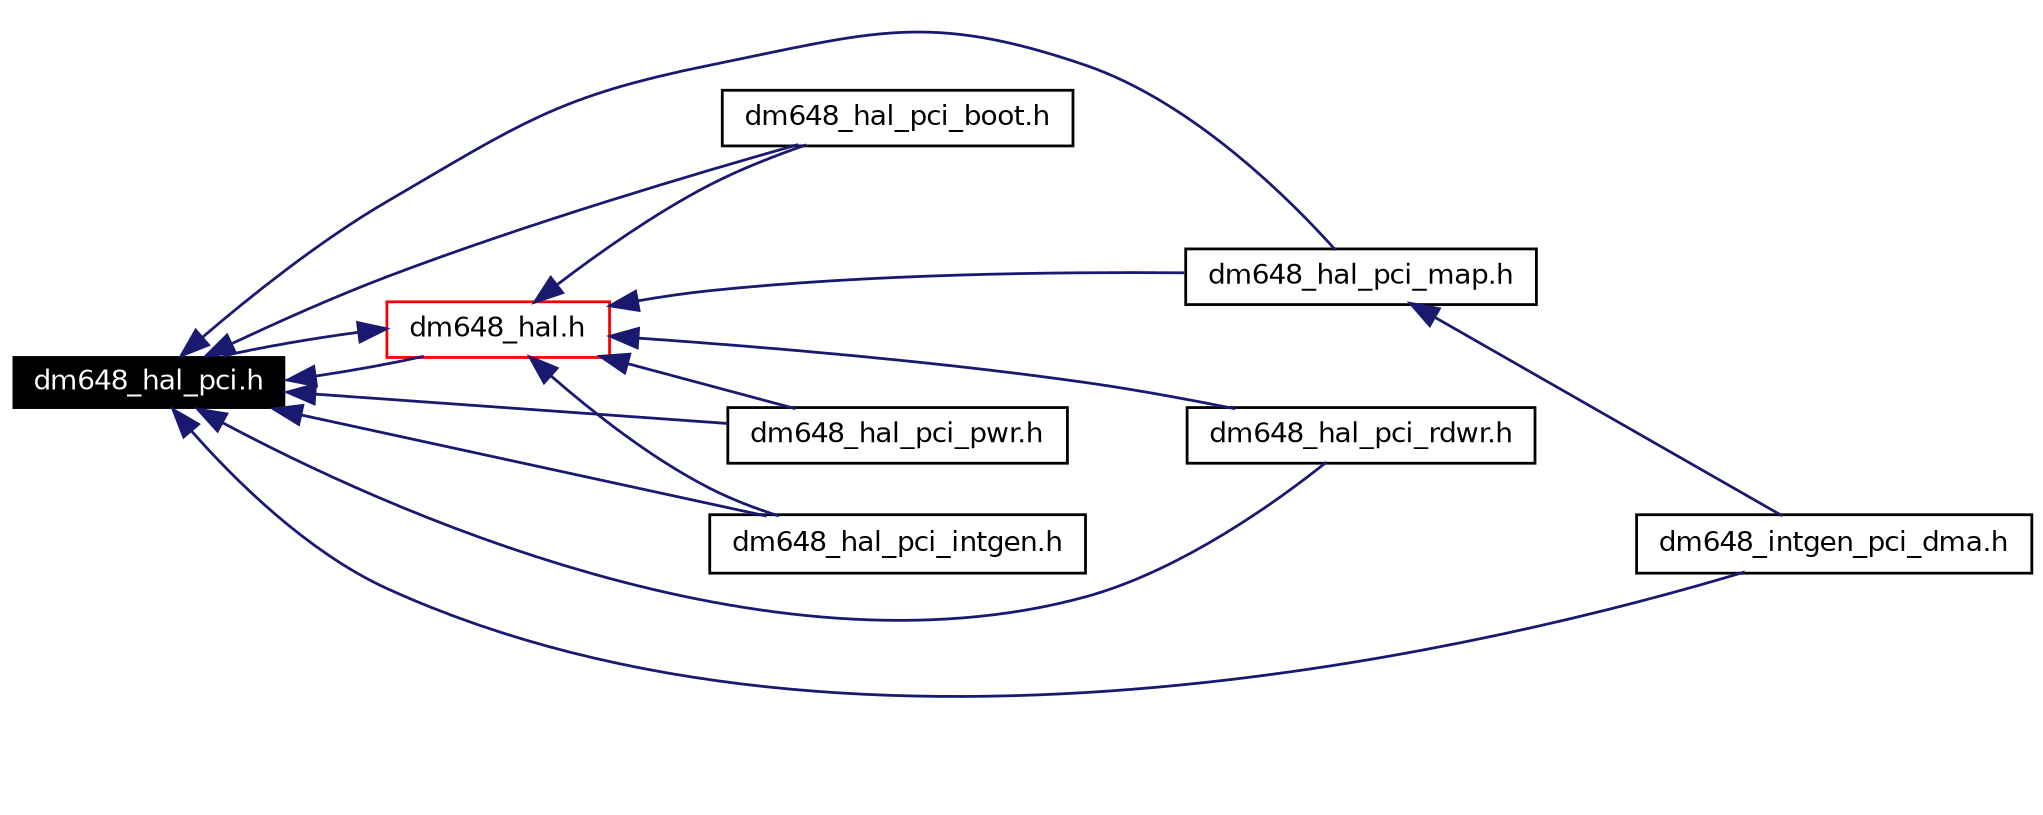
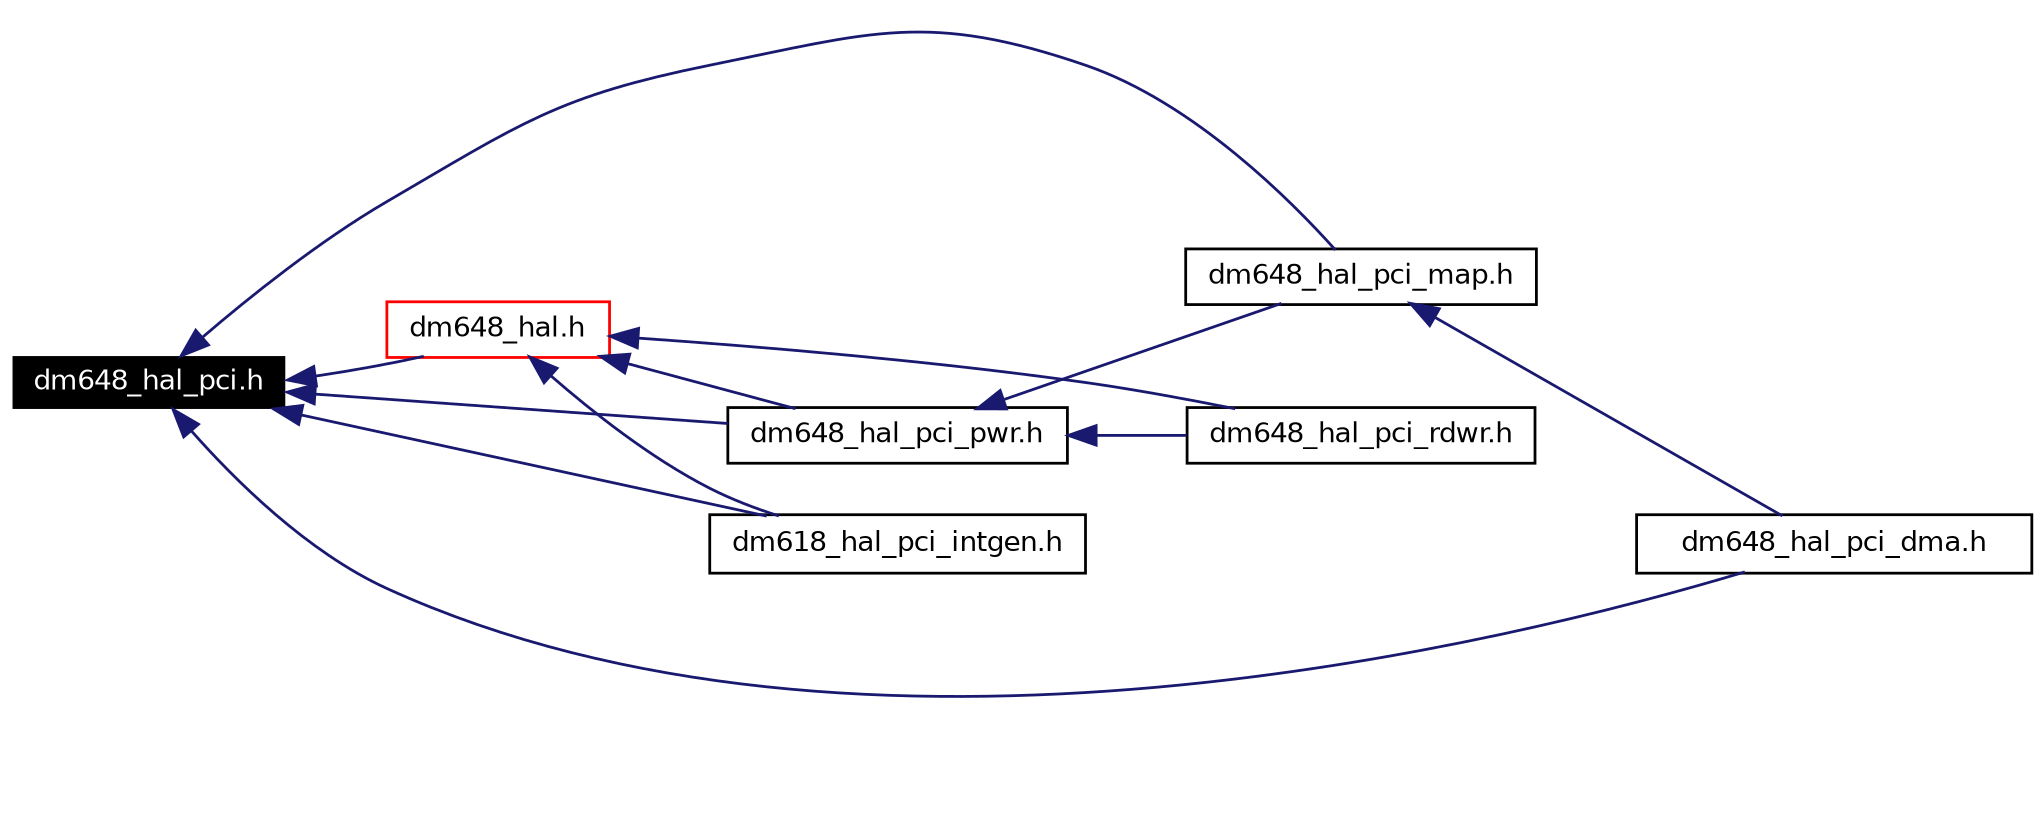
node "dm648_hal_pci_boot.h": removed
edge "dm648_hal_pci_map.h" -> "dm648_hal.h": now "dm648_hal_pci_map.h" -> "dm648_hal_pci_pwr.h"
edge "dm648_hal_pci.h" -> "dm648_hal.h": removed
node "dm648_hal_pci_intgen.h": label "dm648_hal_pci_intgen.h" -> "dm618_hal_pci_intgen.h"
node "dm648_intgen_pci_dma.h": label "dm648_intgen_pci_dma.h" -> "dm648_hal_pci_dma.h"
edge "dm648_hal_pci_rdwr.h" -> "dm648_hal_pci.h": now "dm648_hal_pci_rdwr.h" -> "dm648_hal_pci_pwr.h"
